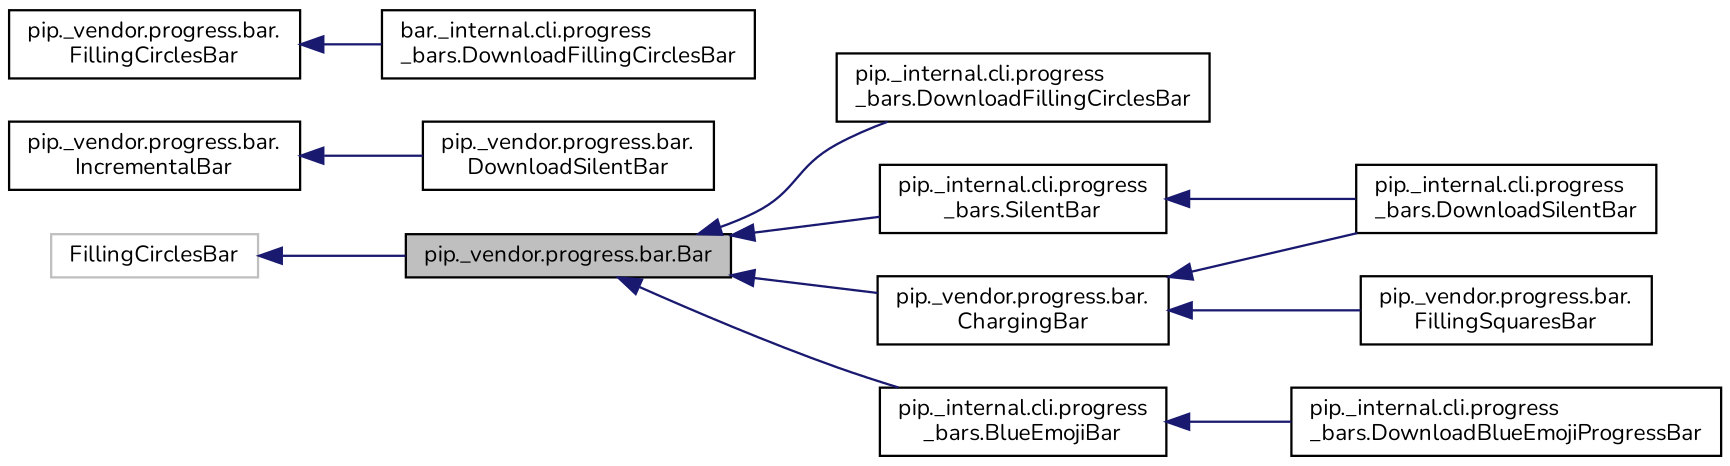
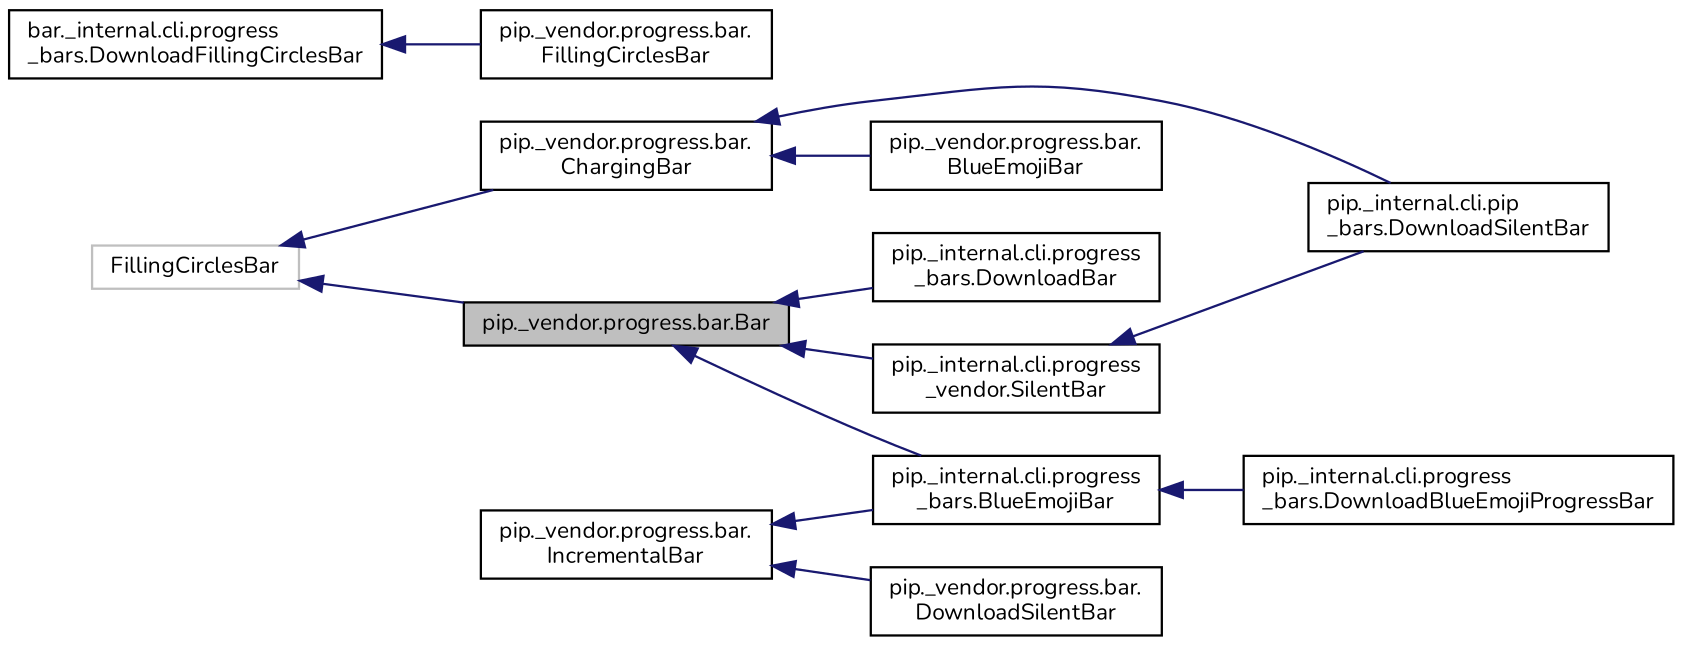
edge "bar._internal.cli.progress _bars.DownloadFillingCirclesBar" -> "pip._vendor.progress.bar. FillingCirclesBar": reversed
node "pip._internal.cli.progress _bars.DownloadFillingCirclesBar": label "pip._internal.cli.progress _bars.DownloadFillingCirclesBar" -> "pip._internal.cli.progress _bars.DownloadBar"
node "pip._internal.cli.progress _bars.SilentBar": label "pip._internal.cli.progress _bars.SilentBar" -> "pip._internal.cli.progress _vendor.SilentBar"
node "pip._internal.cli.progress _bars.DownloadSilentBar": label "pip._internal.cli.progress _bars.DownloadSilentBar" -> "pip._internal.cli.pip _bars.DownloadSilentBar"
edge "pip._vendor.progress.bar. ChargingBar" -> "pip._vendor.progress.bar.Bar": now "pip._vendor.progress.bar. ChargingBar" -> "FillingCirclesBar"
node "pip._vendor.progress.bar. FillingSquaresBar": label "pip._vendor.progress.bar. FillingSquaresBar" -> "pip._vendor.progress.bar. BlueEmojiBar"
edge "pip._internal.cli.progress _bars.BlueEmojiBar" -> "pip._vendor.progress.bar. IncrementalBar": added
